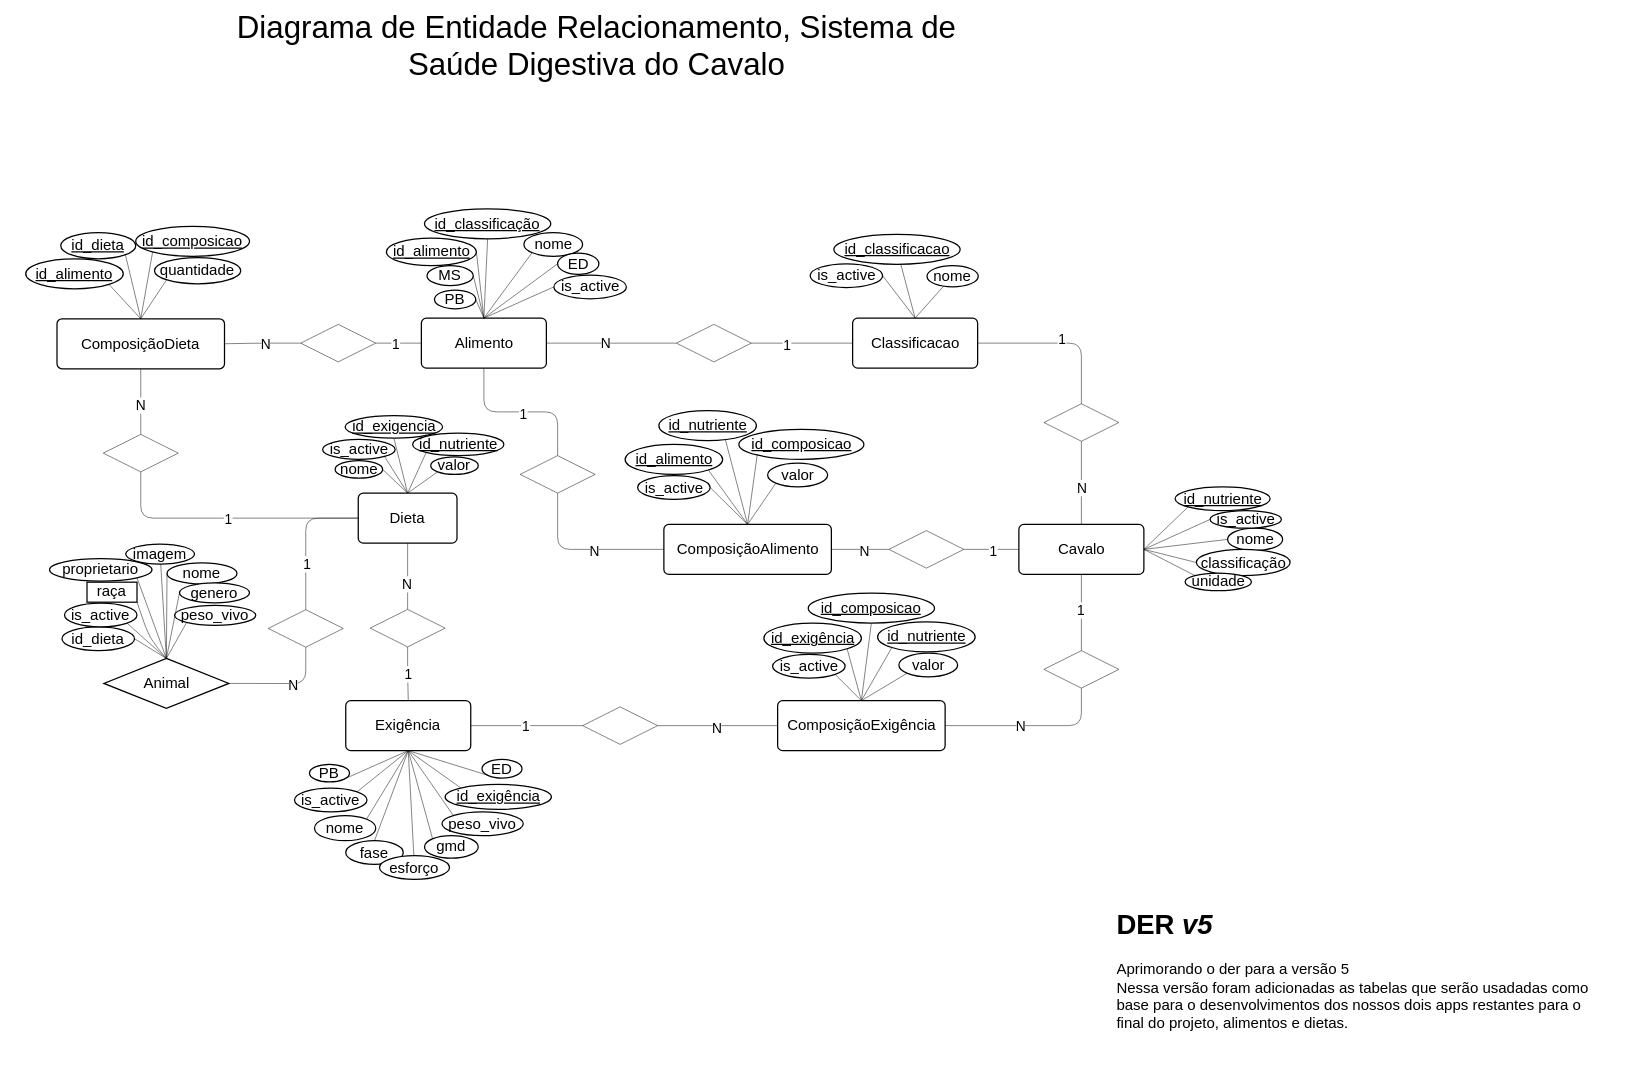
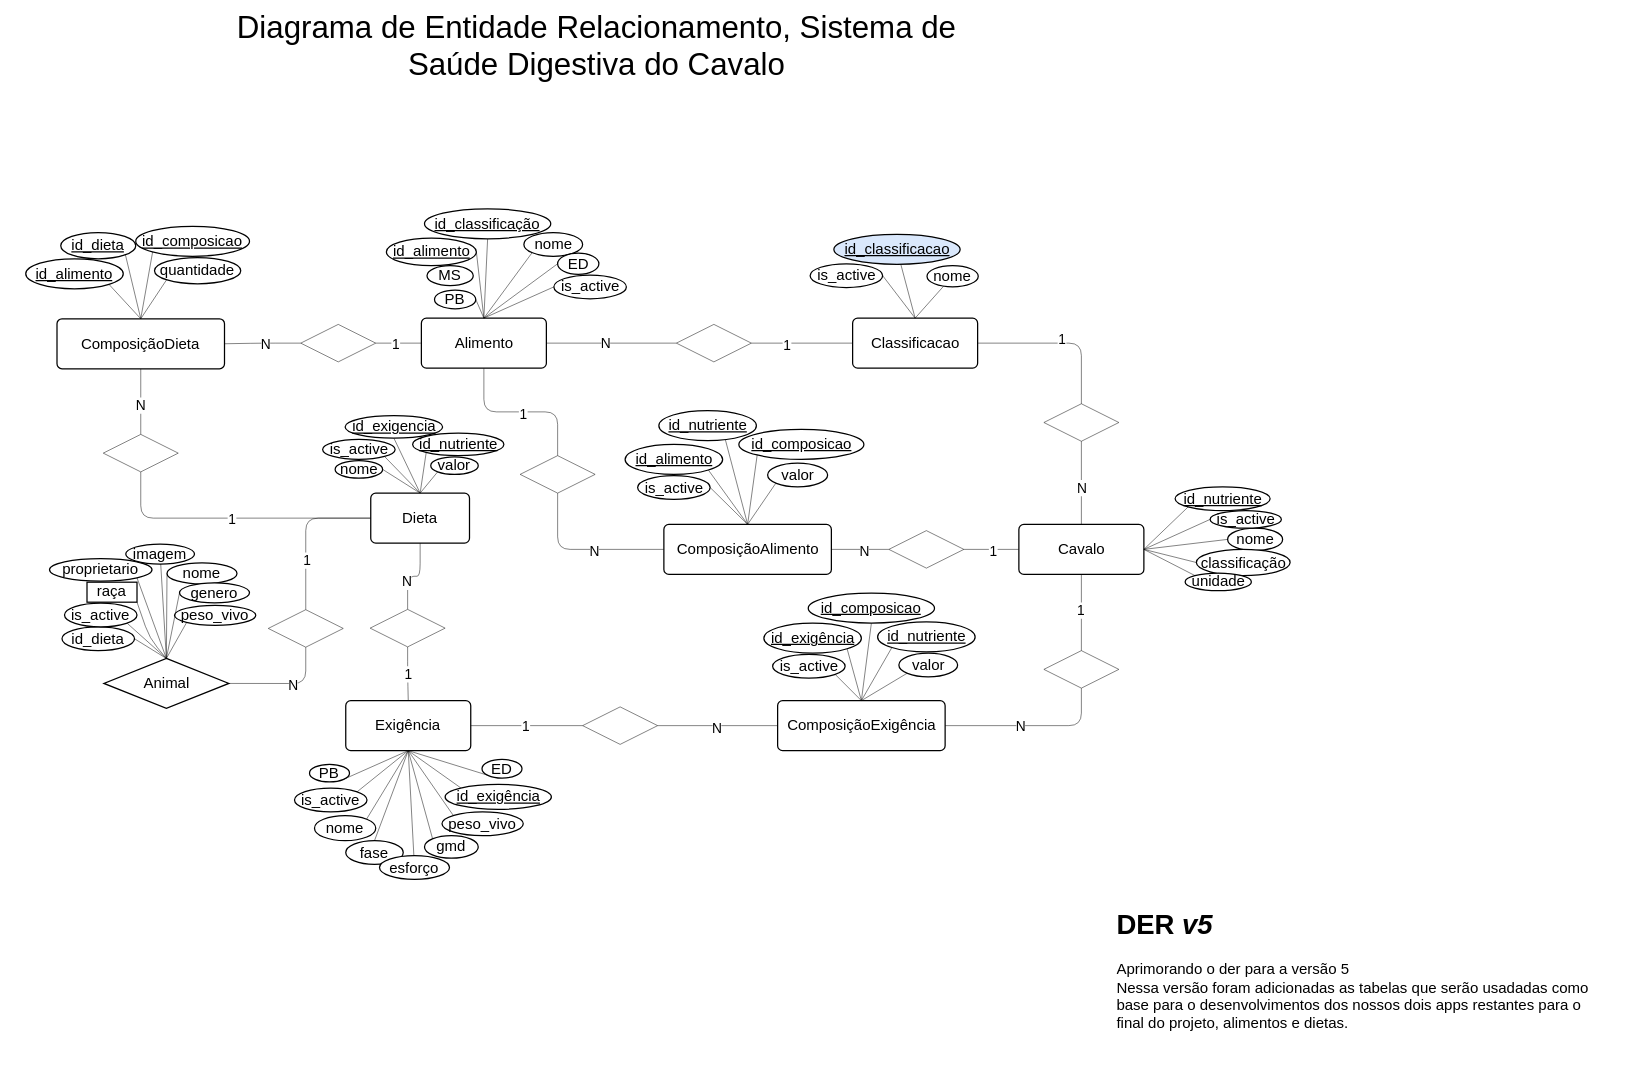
node "id_classificacao": fillcolor #ffffff -> #dae8fc
edge "MS" -- "Alimento": removed
node "Dieta": moved (408, 518) -> (420, 518)
